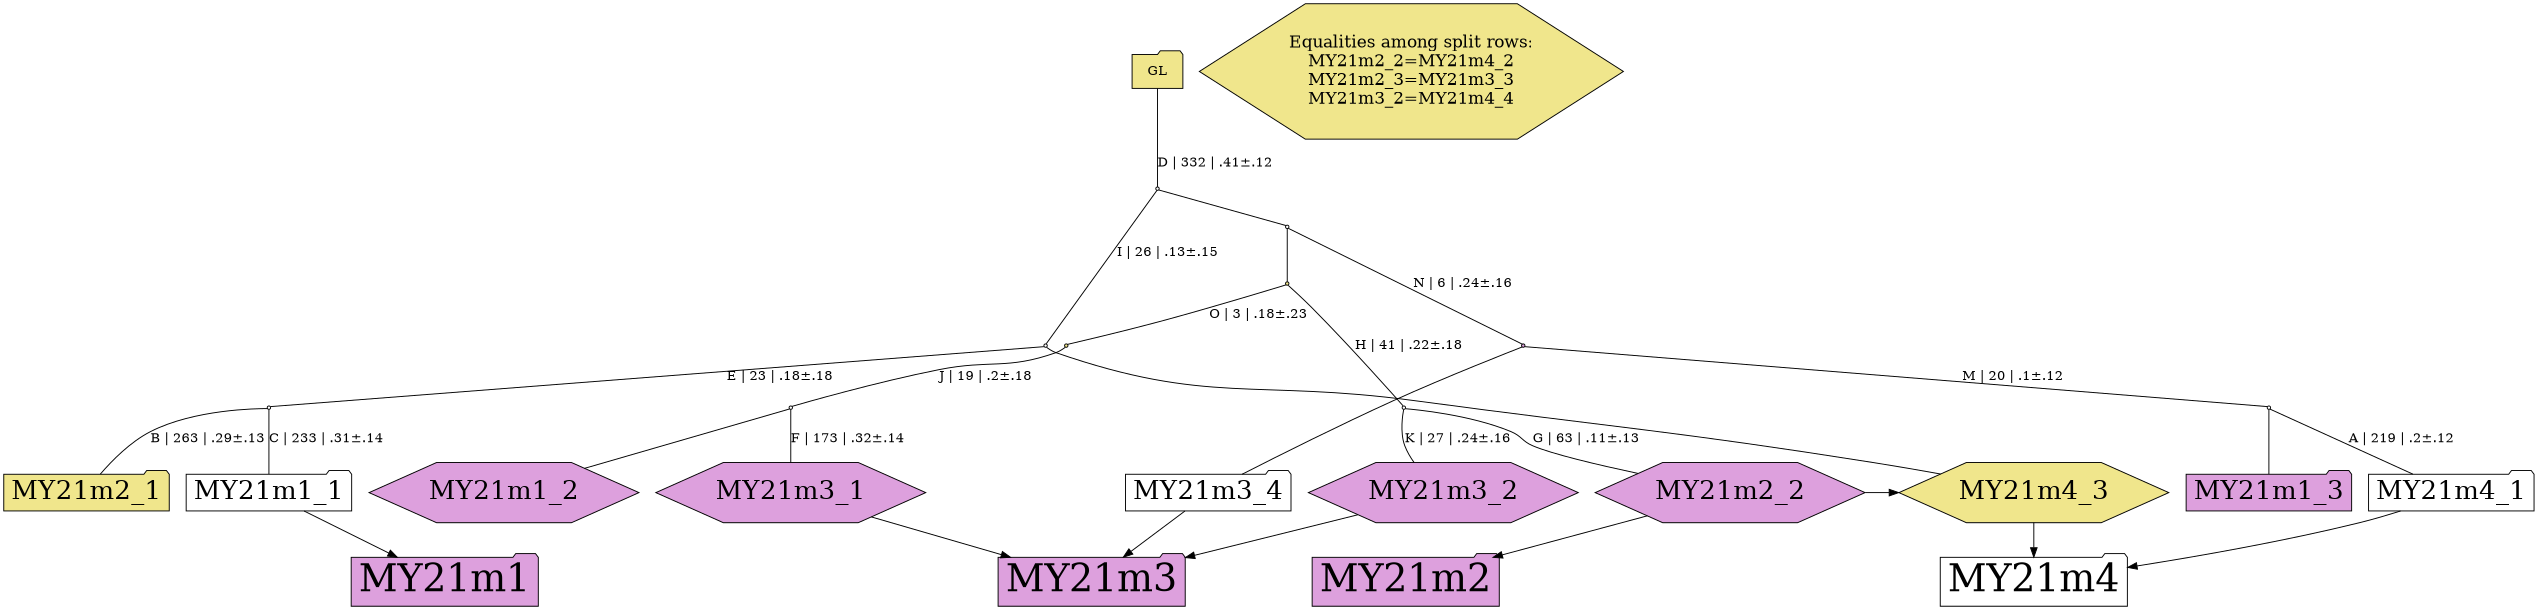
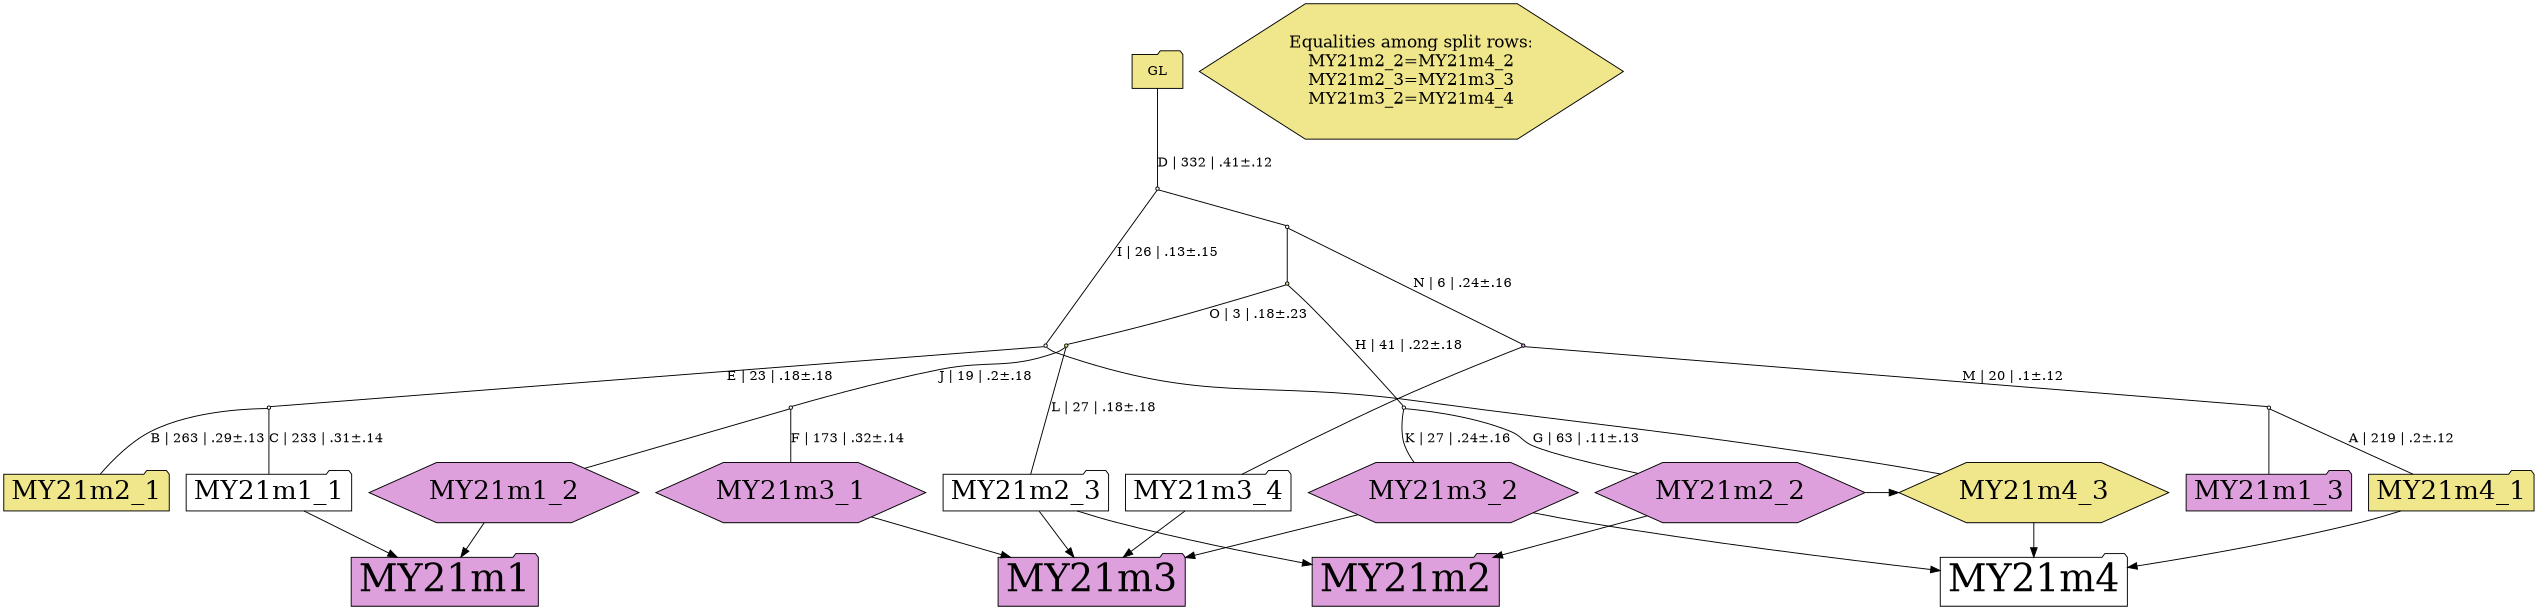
node "MY21m2_3": added
node "MY21m4_1": fillcolor white -> khaki
edge "MY21m1_2" -> "MY21m1": added
edge "MY21m3_2" -> "MY21m4": added
